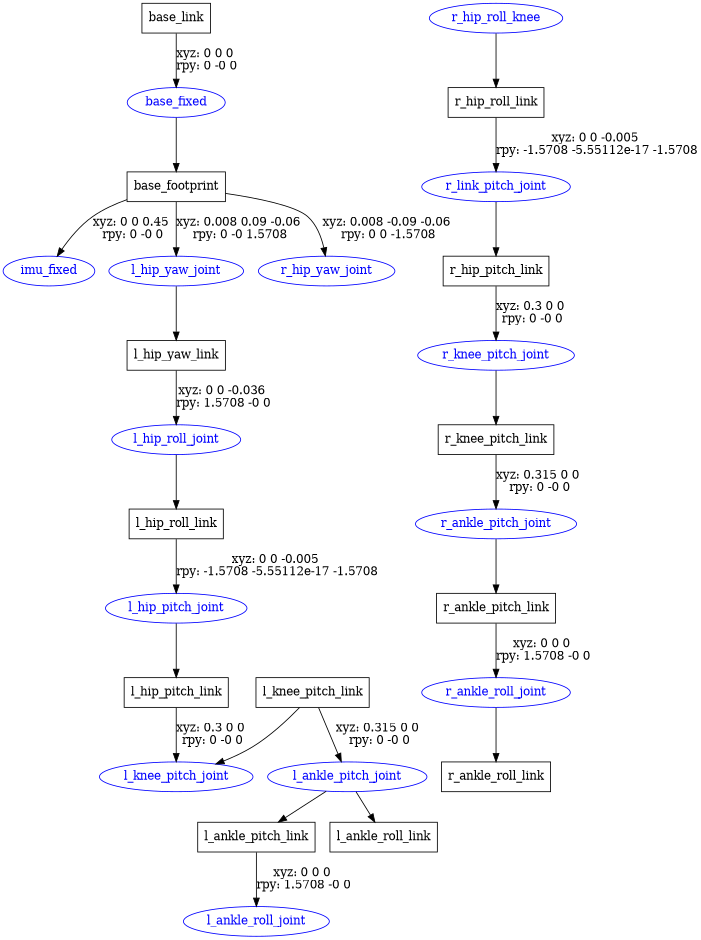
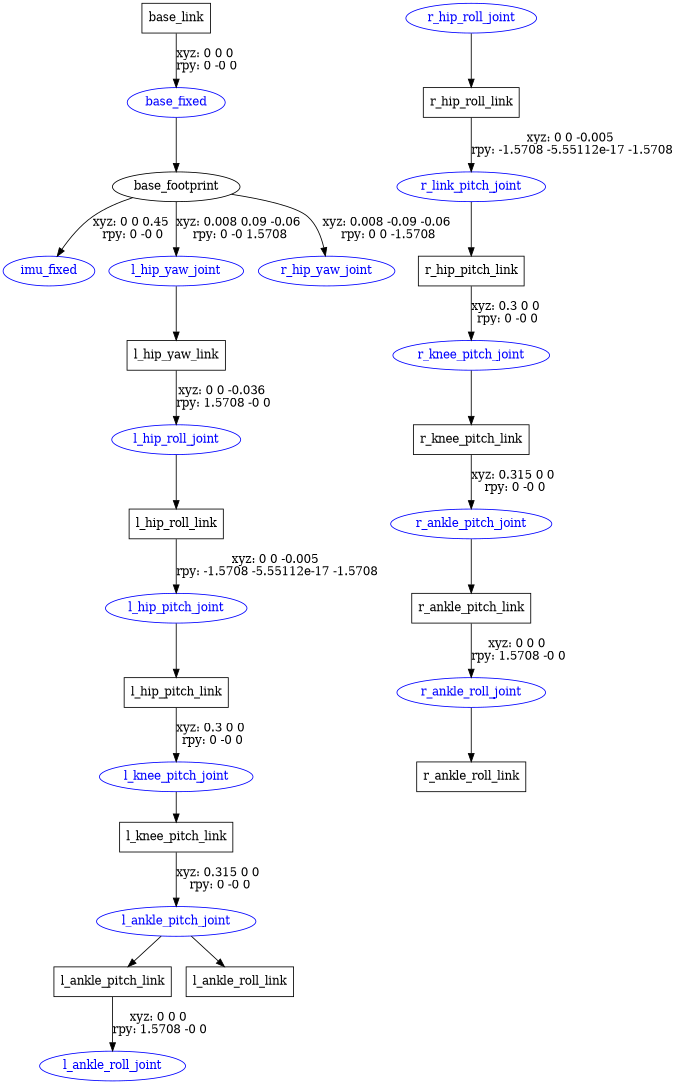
node "r_hip_roll_knee": label "r_hip_roll_knee" -> "r_hip_roll_joint"
node "base_footprint": shape box -> ellipse
edge "l_knee_pitch_link" -> "l_knee_pitch_joint": reversed
